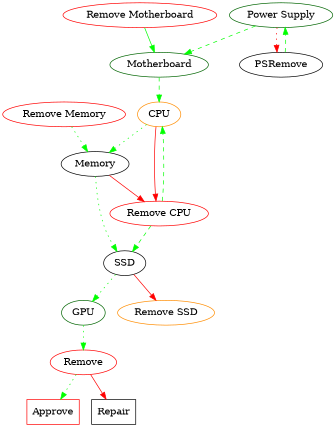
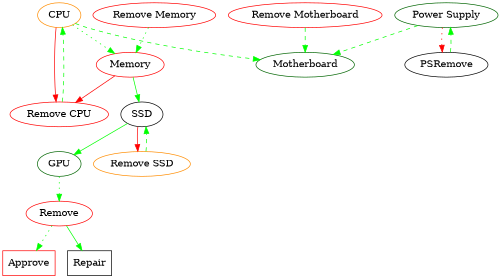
edge "Remove Motherboard" -> "Motherboard": style solid -> dashed
edge "Motherboard" -> "CPU": reversed
node "Memory": color black -> red
edge "Memory" -> "SSD": style dotted -> solid
edge "Remove CPU" -> "SSD": now "Remove SSD" -> "SSD"
edge "SSD" -> "GPU": style dotted -> solid
edge "Remove" -> "Repair": color red -> green
